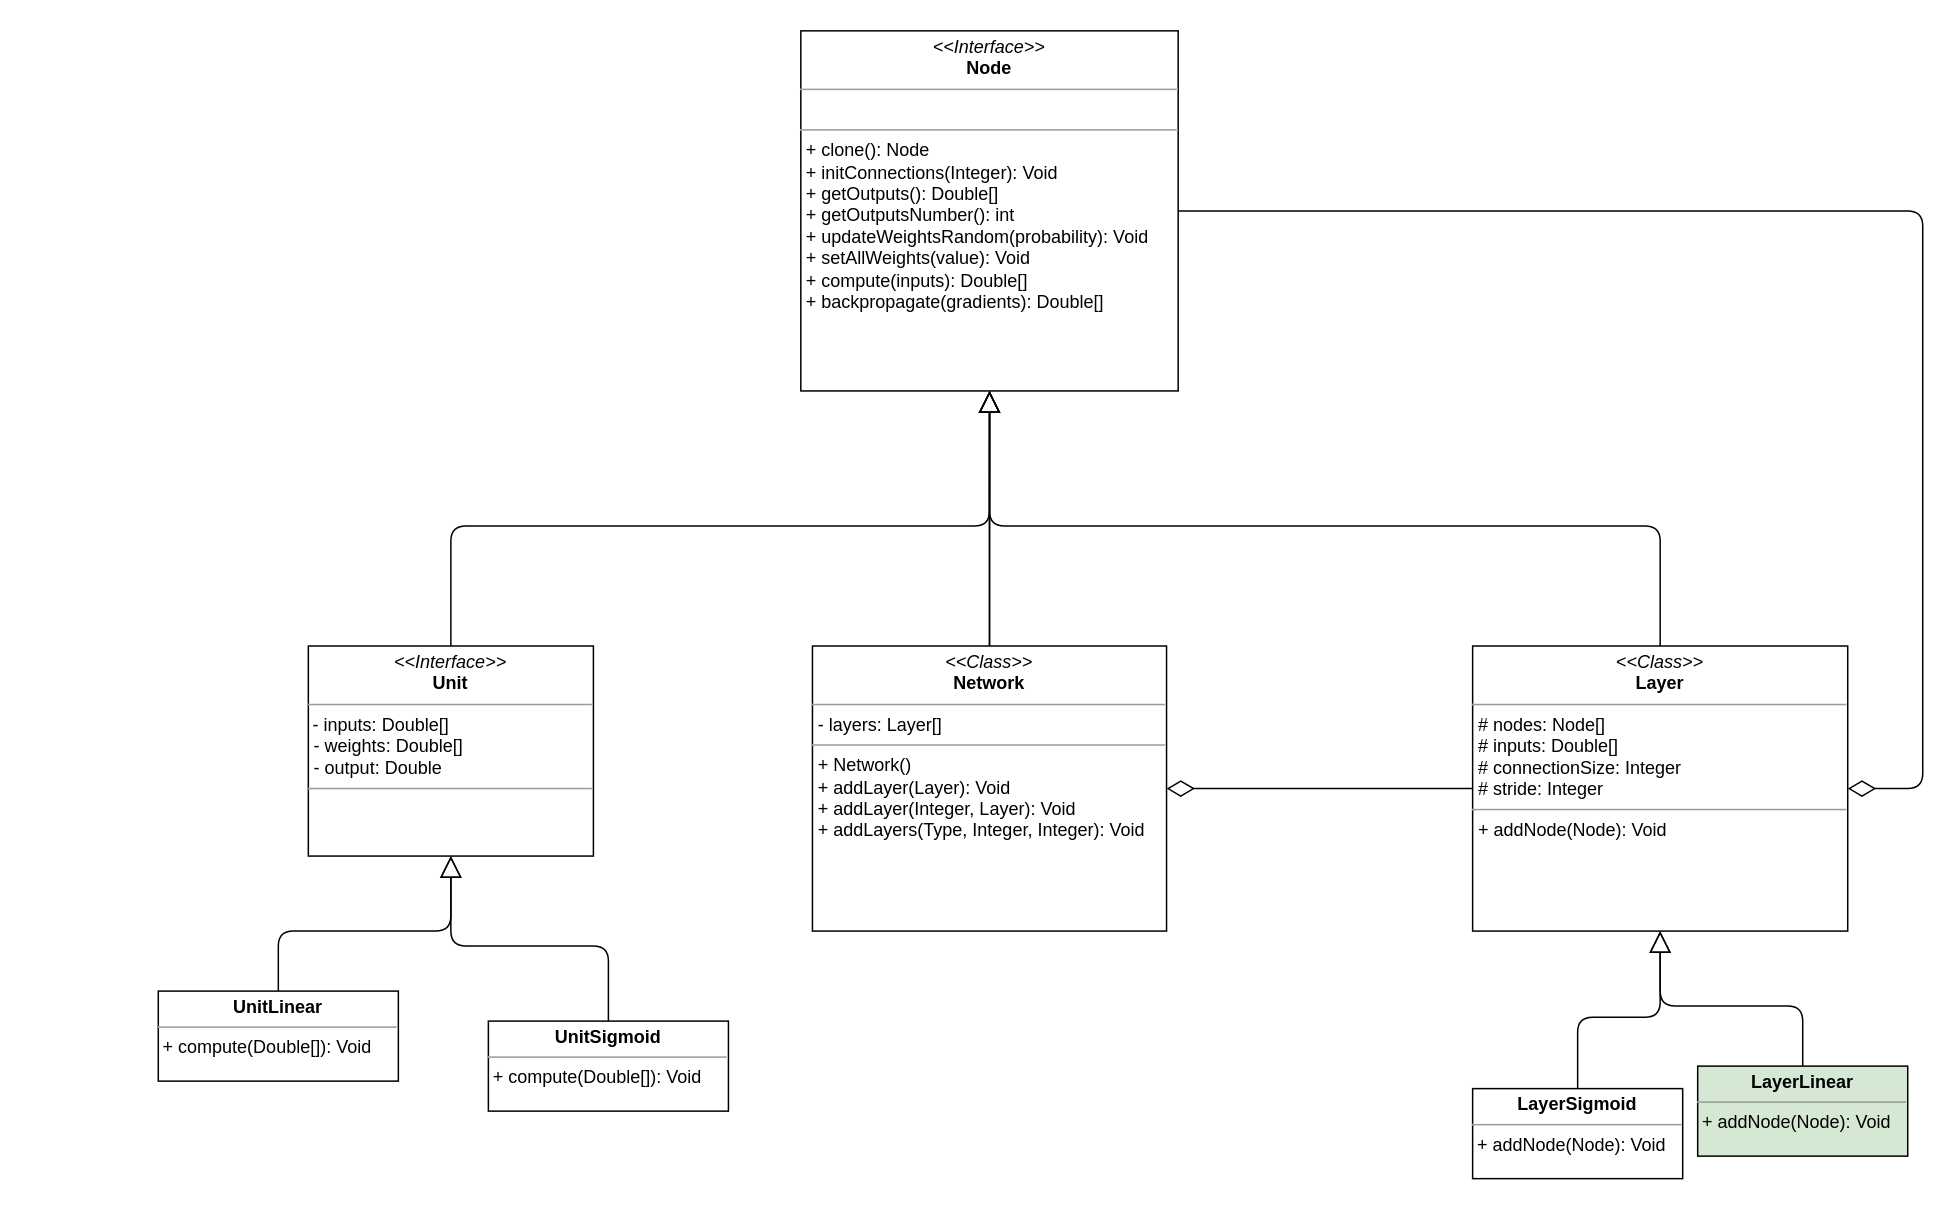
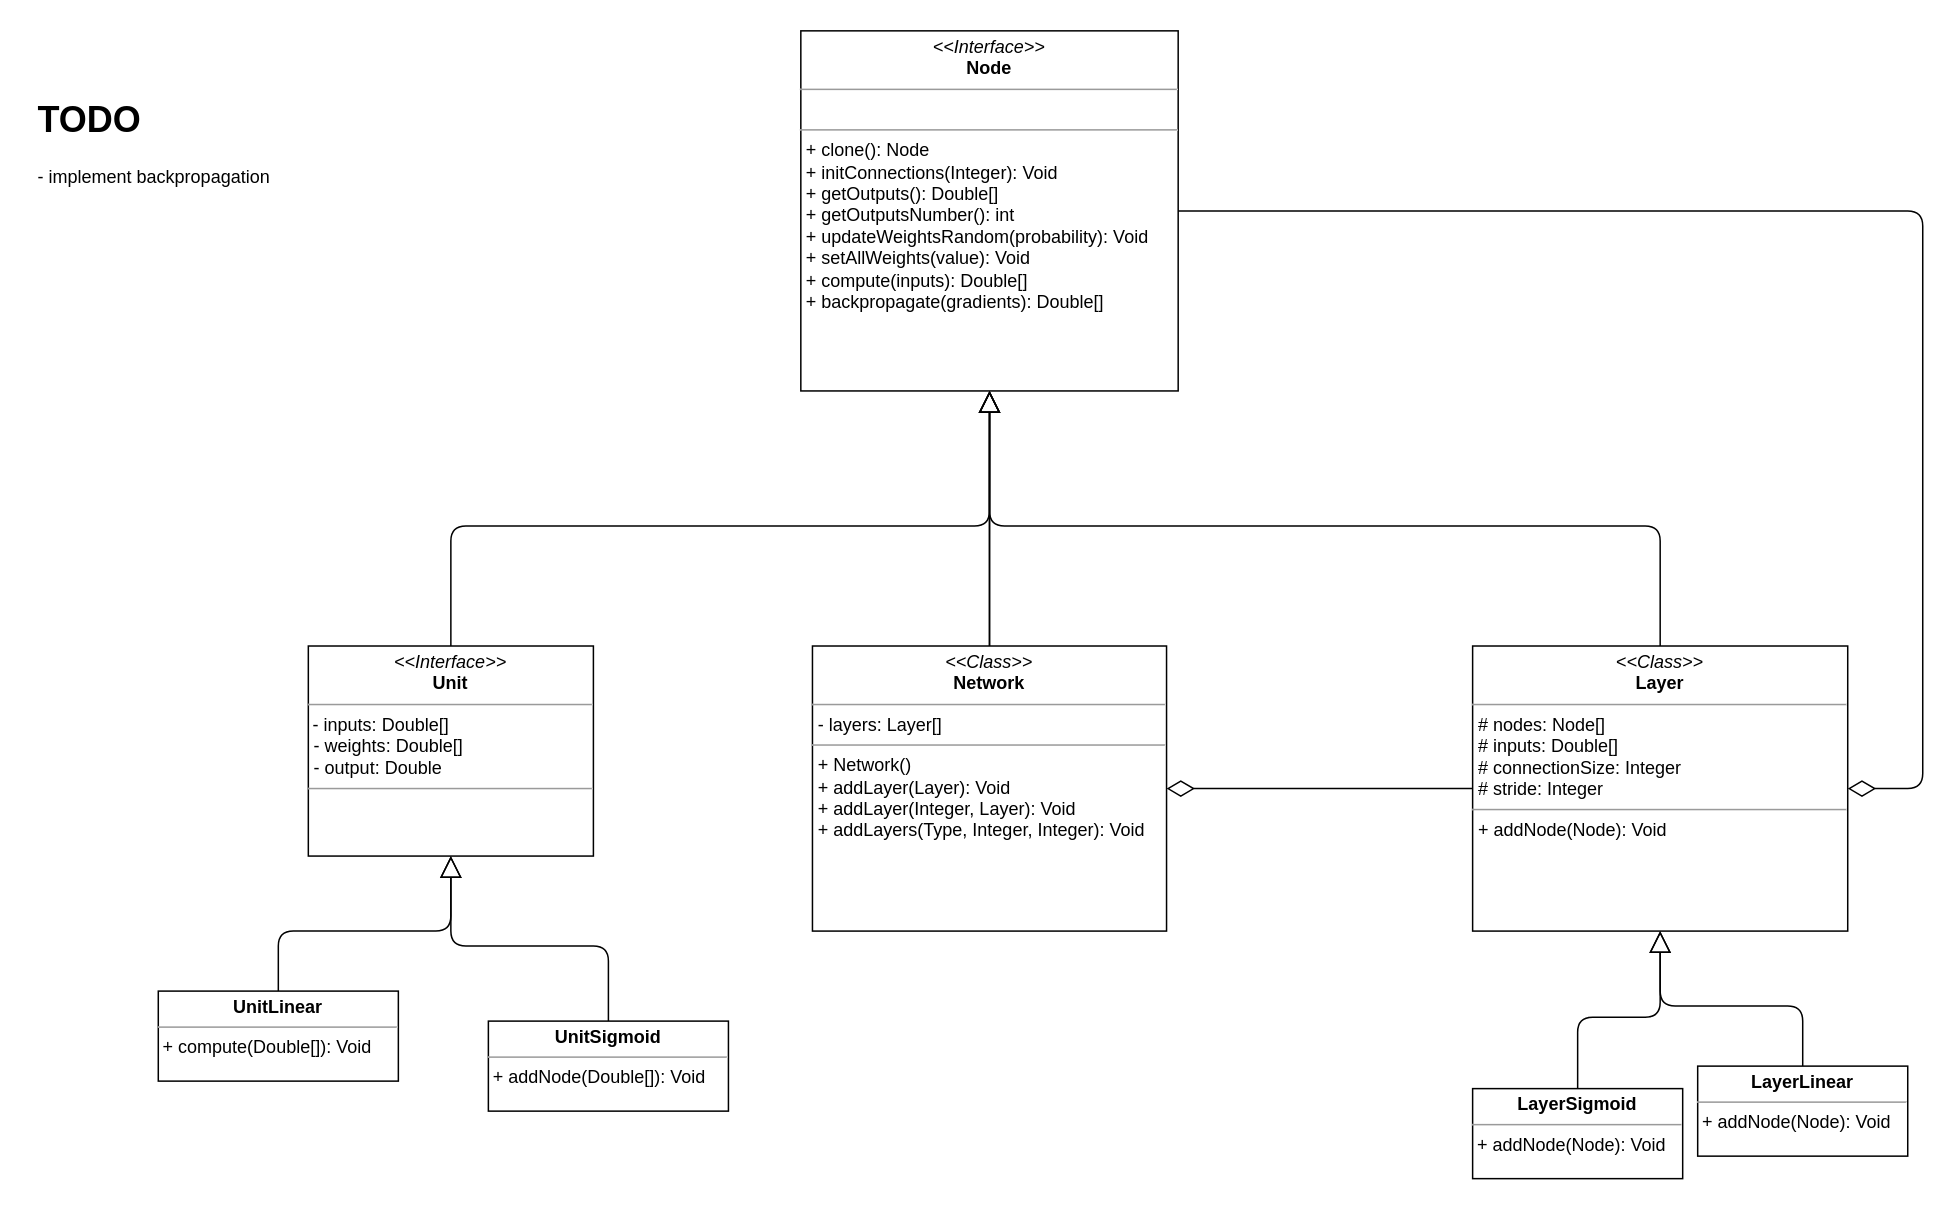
node "TODO- implement backpropagation": added
node "UnitSigmoid + compute(Double[]): Void": label "UnitSigmoid + compute(Double[]): Void" -> "UnitSigmoid + addNode(Double[]): Void"
node "LayerLinear + addNode(Node): Void": fillcolor #d5e8d4 -> #ffffff
